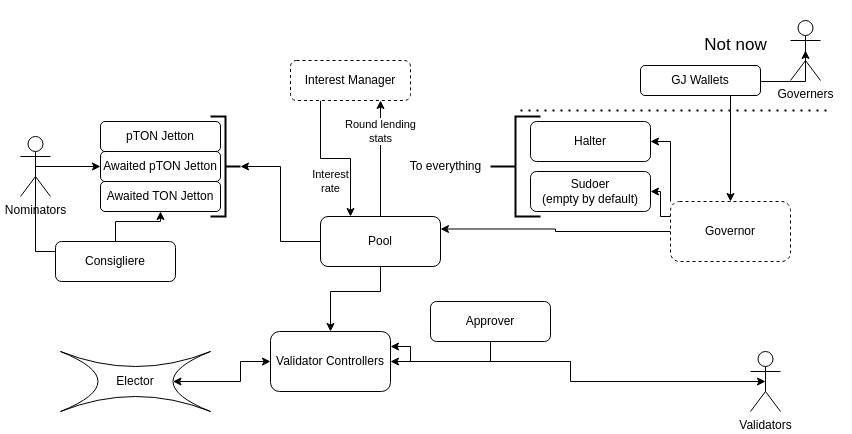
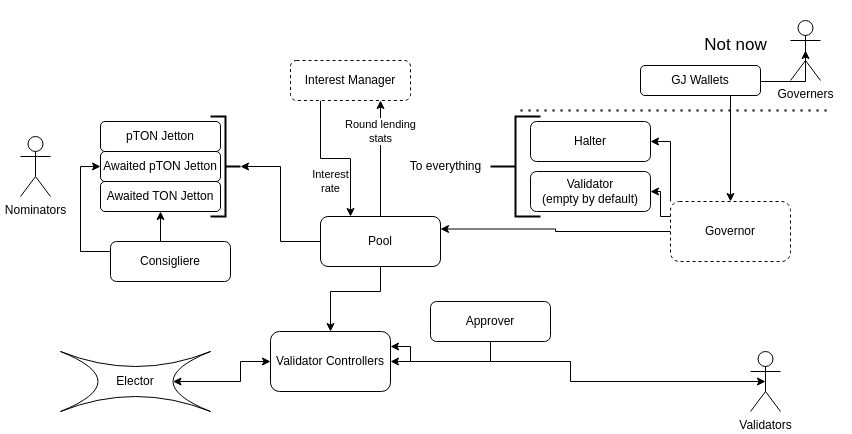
node "Sudoer (empty by default)": label "Sudoer (empty by default)" -> "Validator (empty by default)"
node "Consigliere": moved (116, 262) -> (171, 262)
